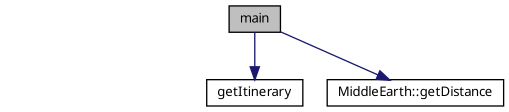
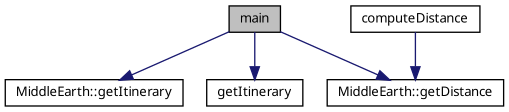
node "computeDistance": added
node "MiddleEarth::getItinerary": added
